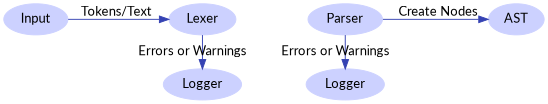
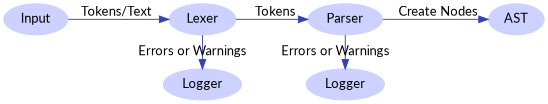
edge "Lexer" -> "Parser": added, label "Tokens"
